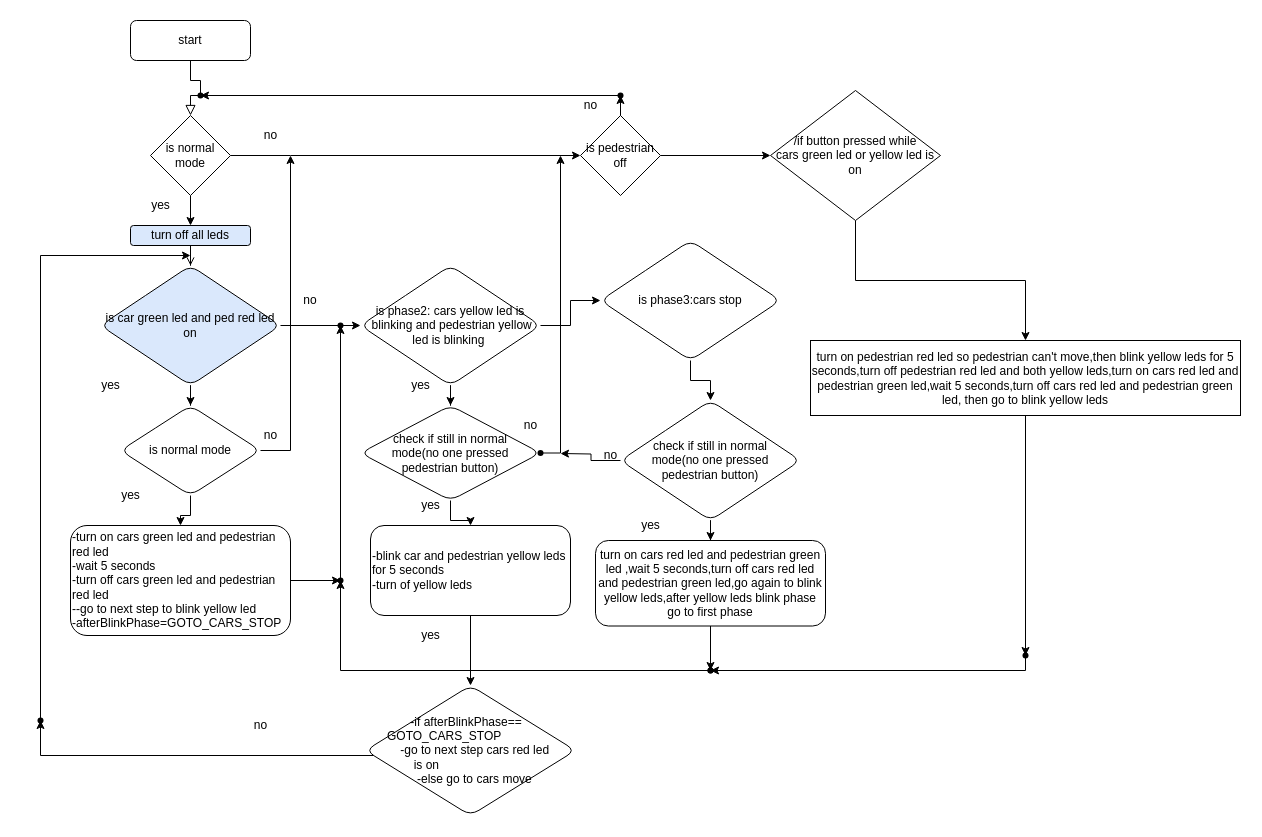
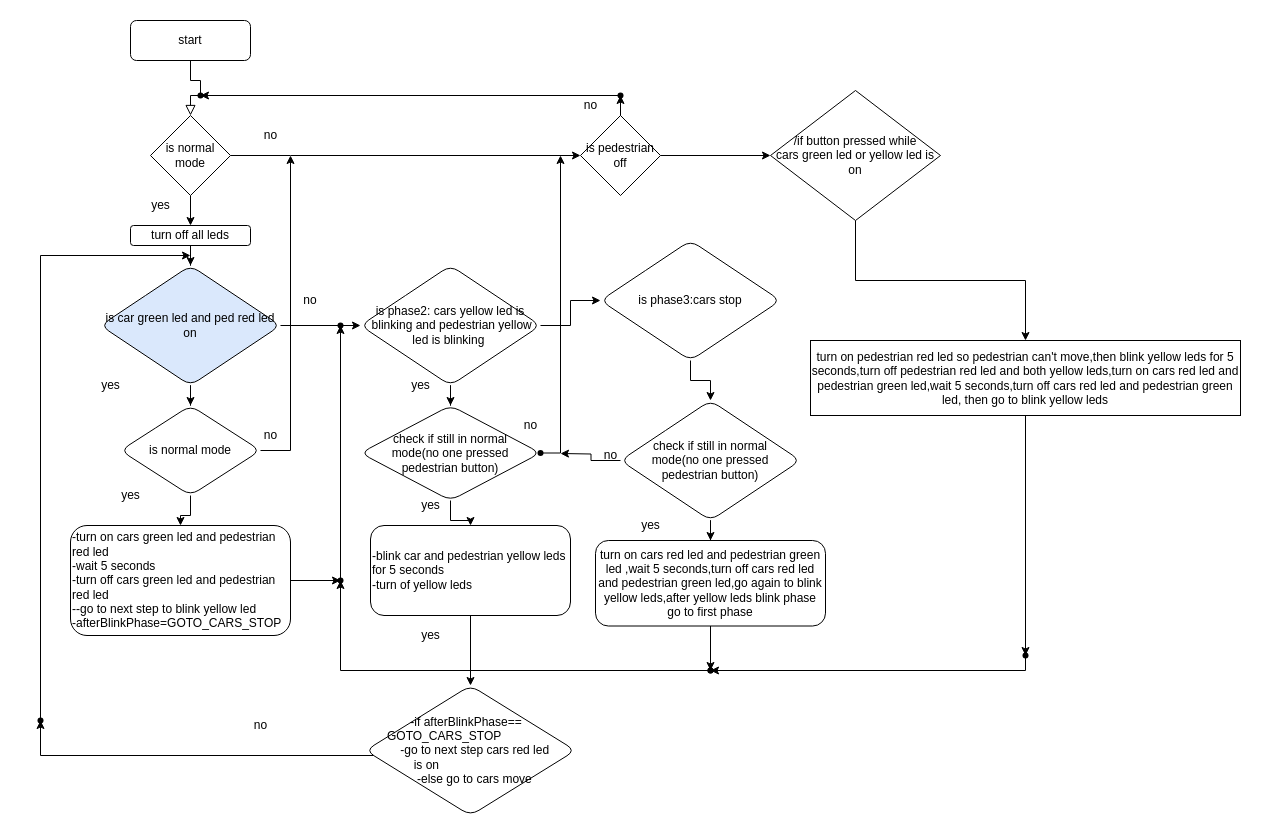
node "turn off all leds": fillcolor #dae8fc -> #ffffff
edge "turn off all leds" -> "is car green led and ped red led on": arrowhead open -> classic
